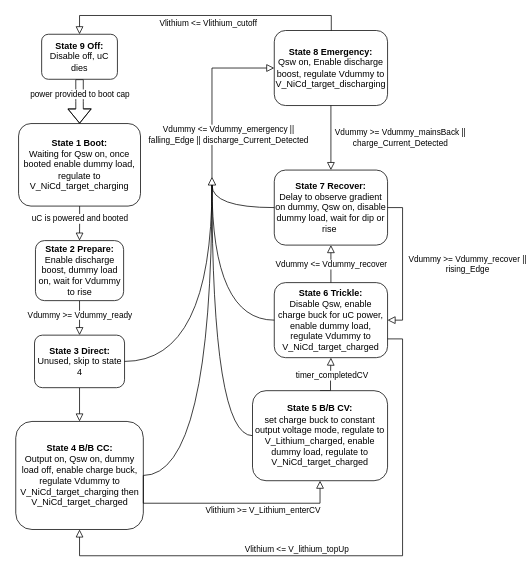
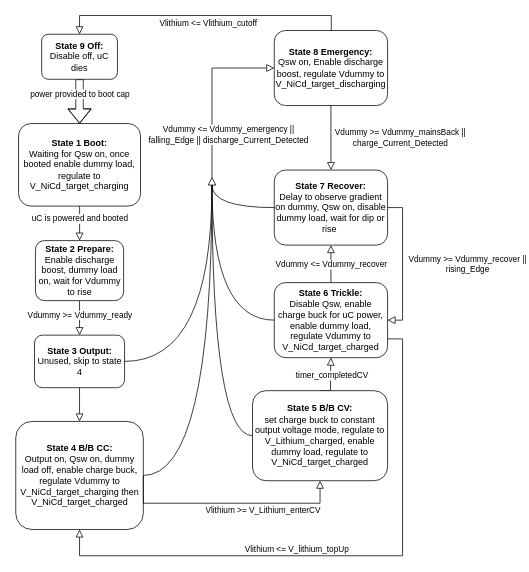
node "State 3 Direct: Unused, skip to state 4": label "State 3 Direct: Unused, skip to state 4" -> "State 3 Output: Unused, skip to state 4"
